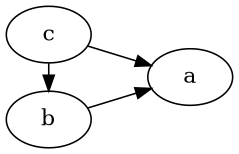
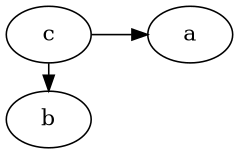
edge "b" -> "a": removed
